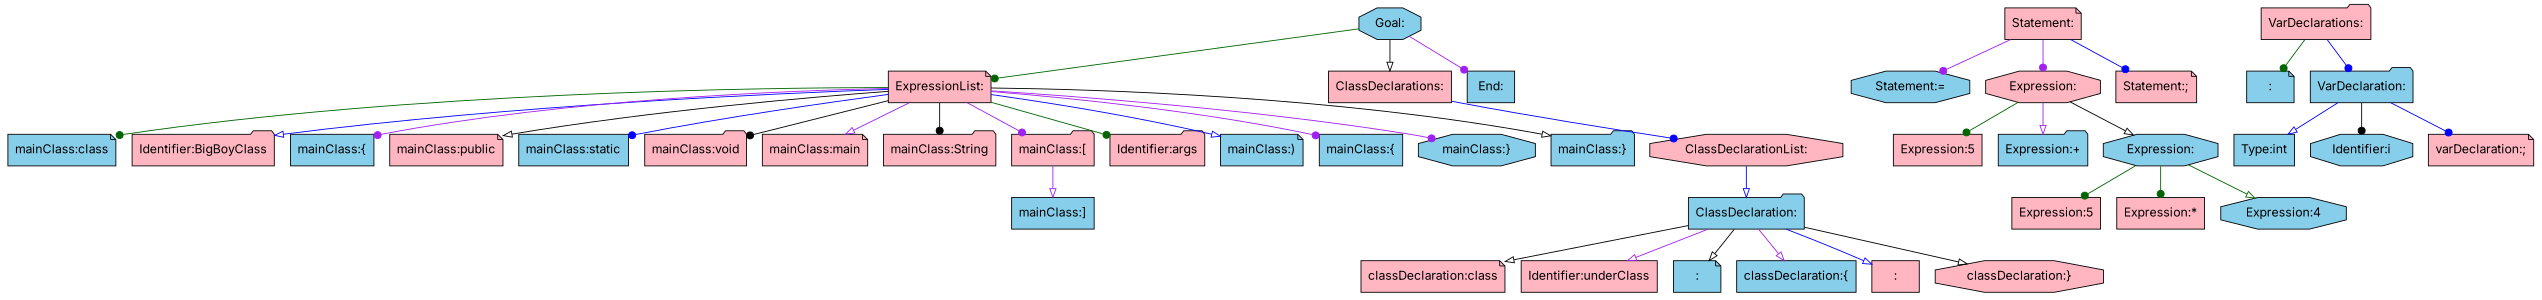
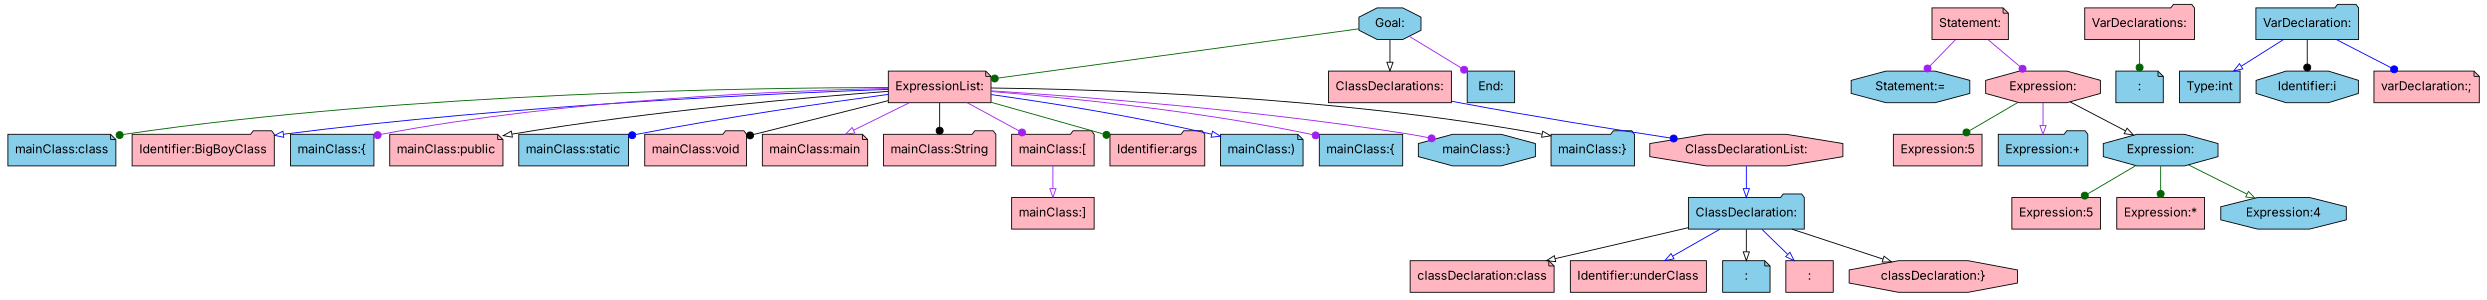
edge "VarDeclarations:" -> "VarDeclaration:": removed
node "Statement:;": removed
node "mainClass:]": fillcolor skyblue -> lightpink
edge "ClassDeclaration:" -> "Identifier:underClass": color purple -> blue
node "classDeclaration:{": removed
